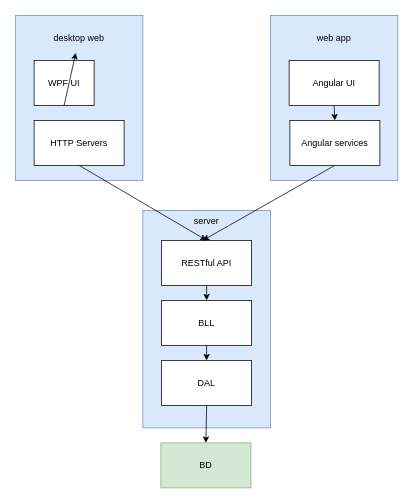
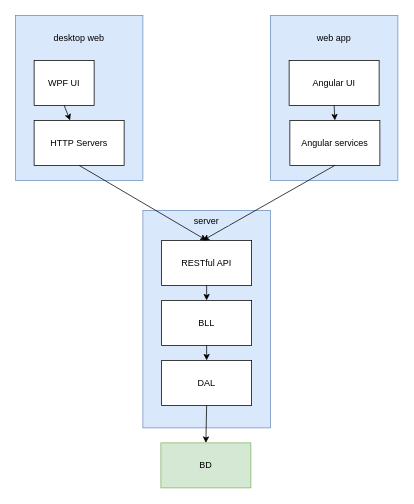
edge "WPF UI" -> "desktop web": now "WPF UI" -> "HTTP Servers"
